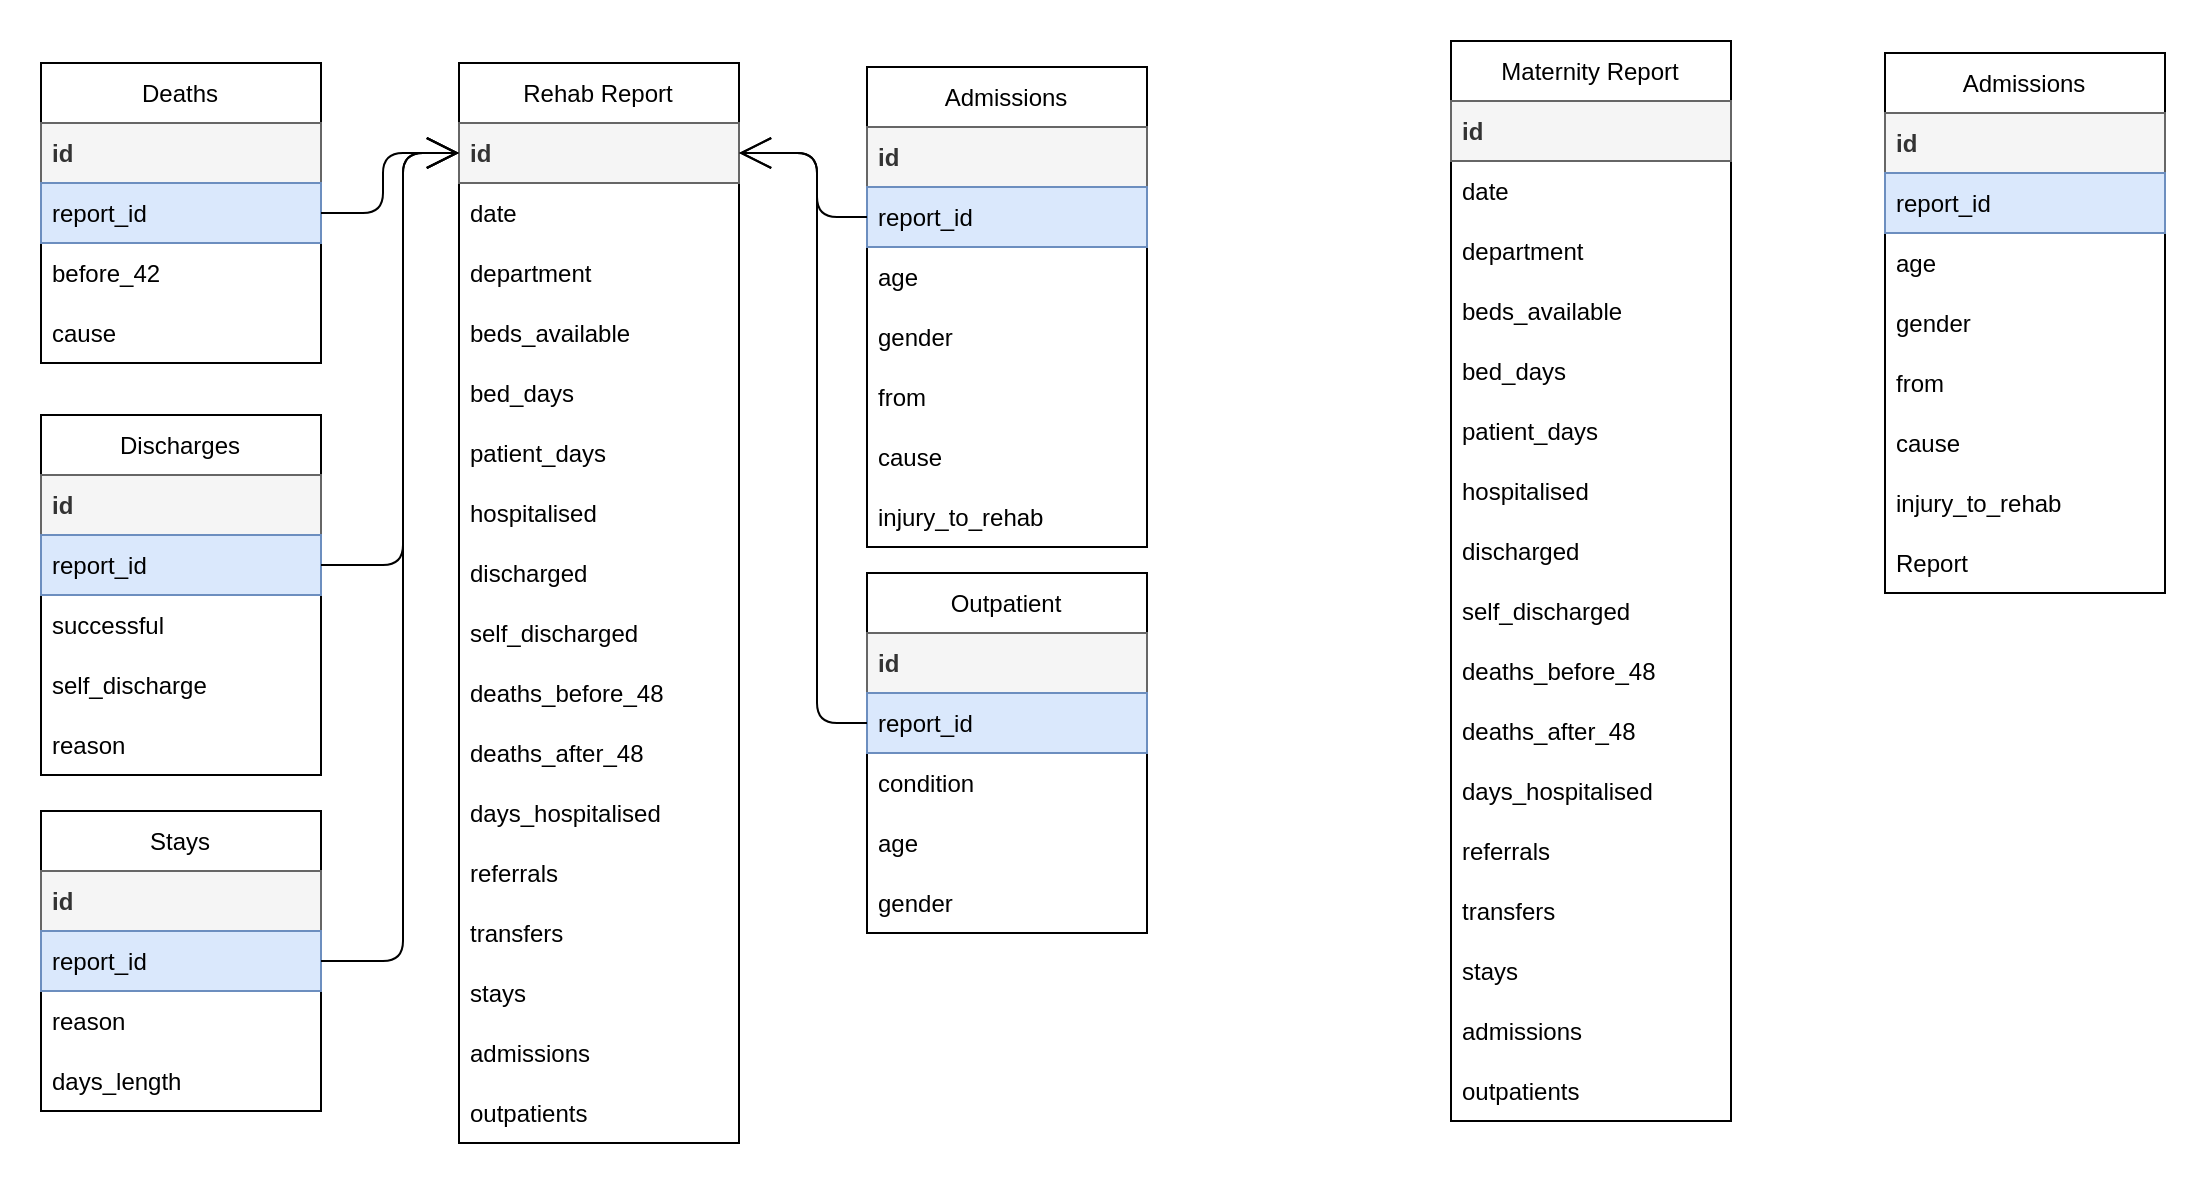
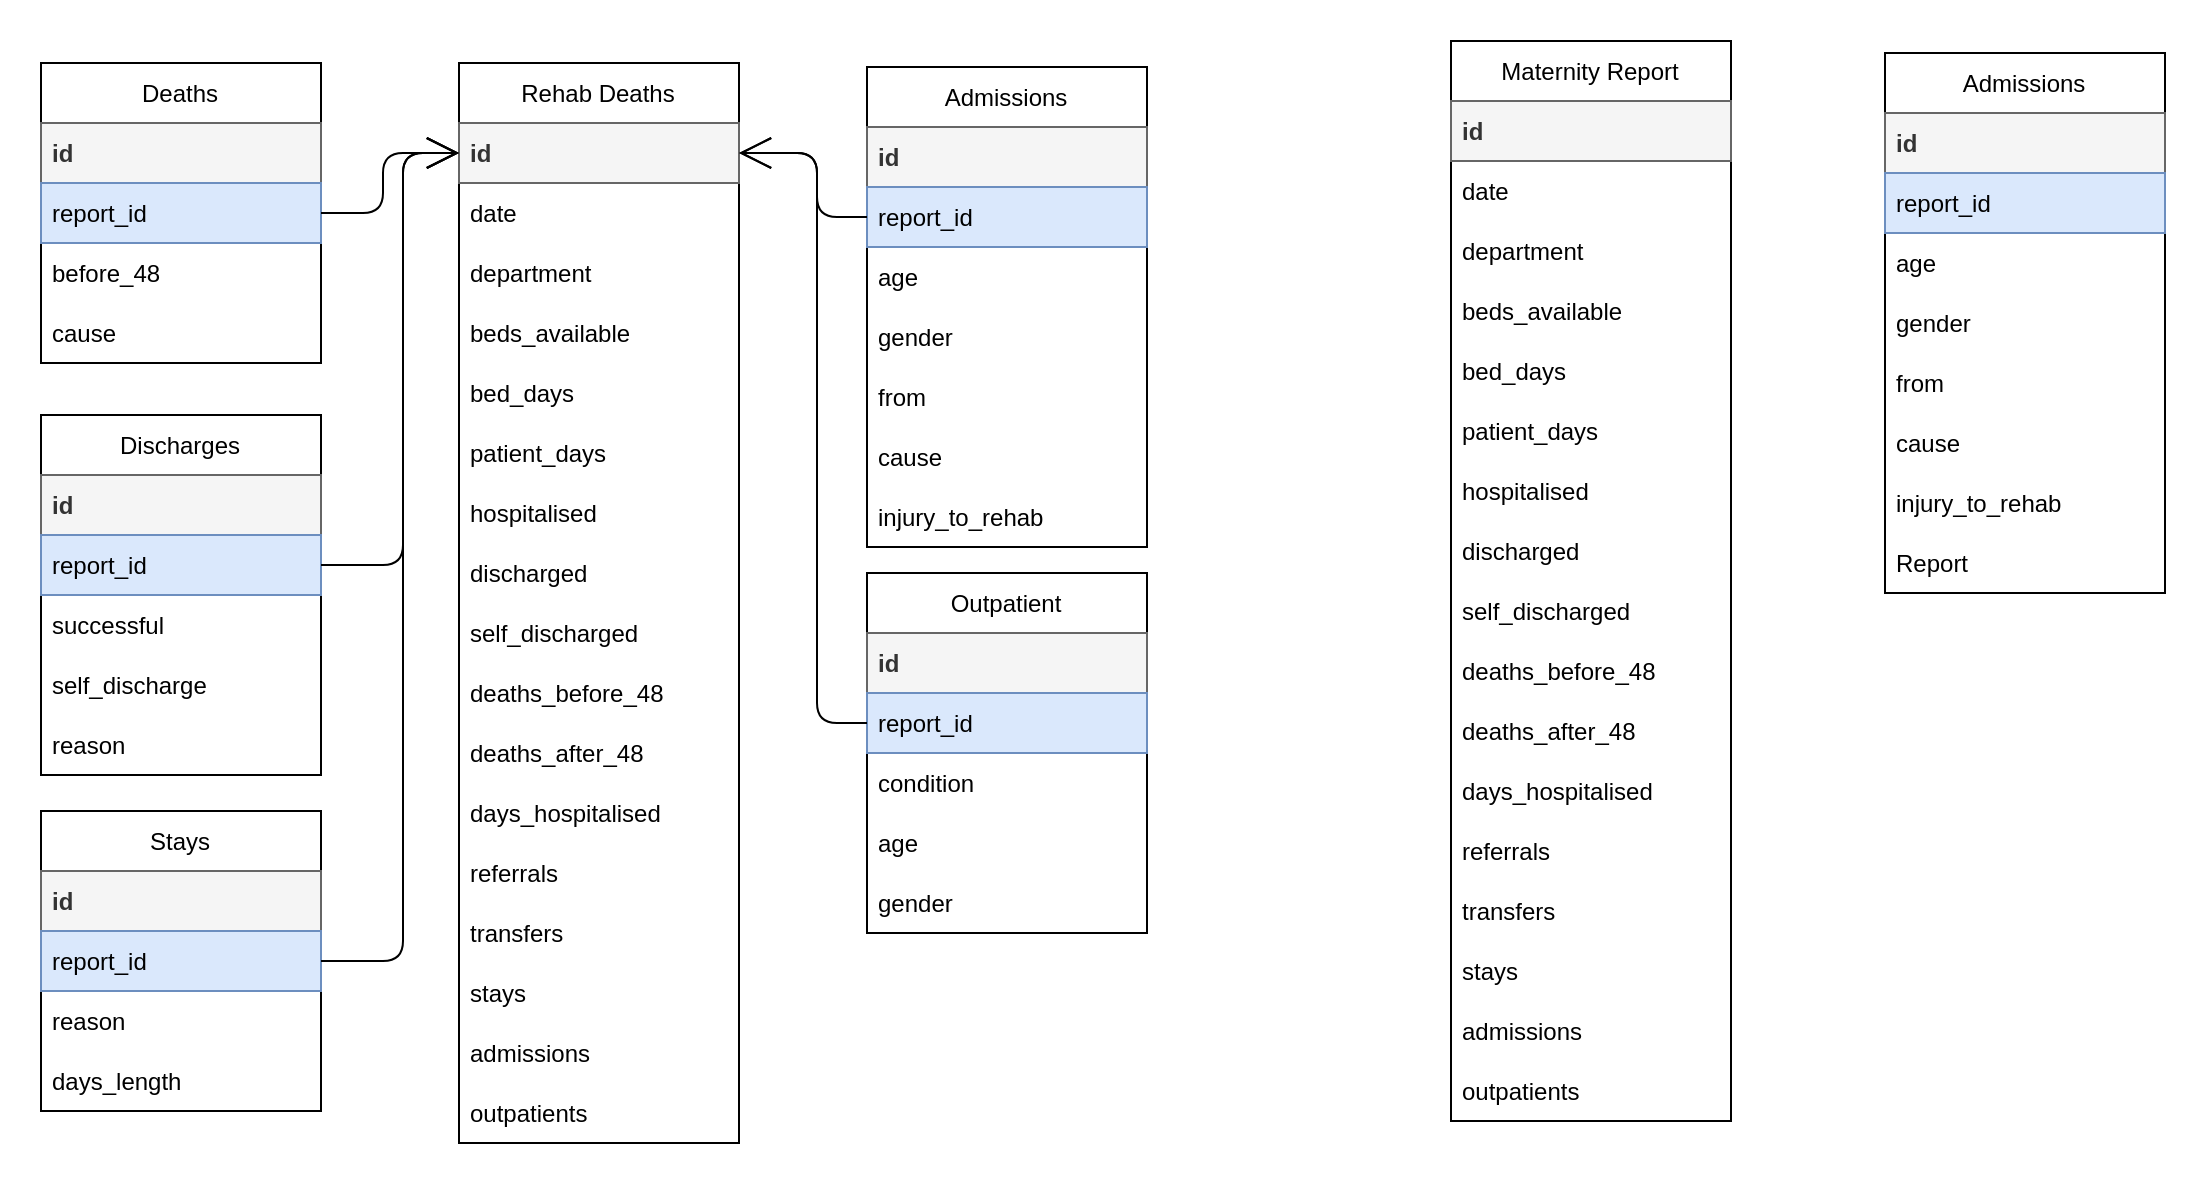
node "Rehab Report": label "Rehab Report" -> "Rehab Deaths"
node "before_42": label "before_42" -> "before_48"
